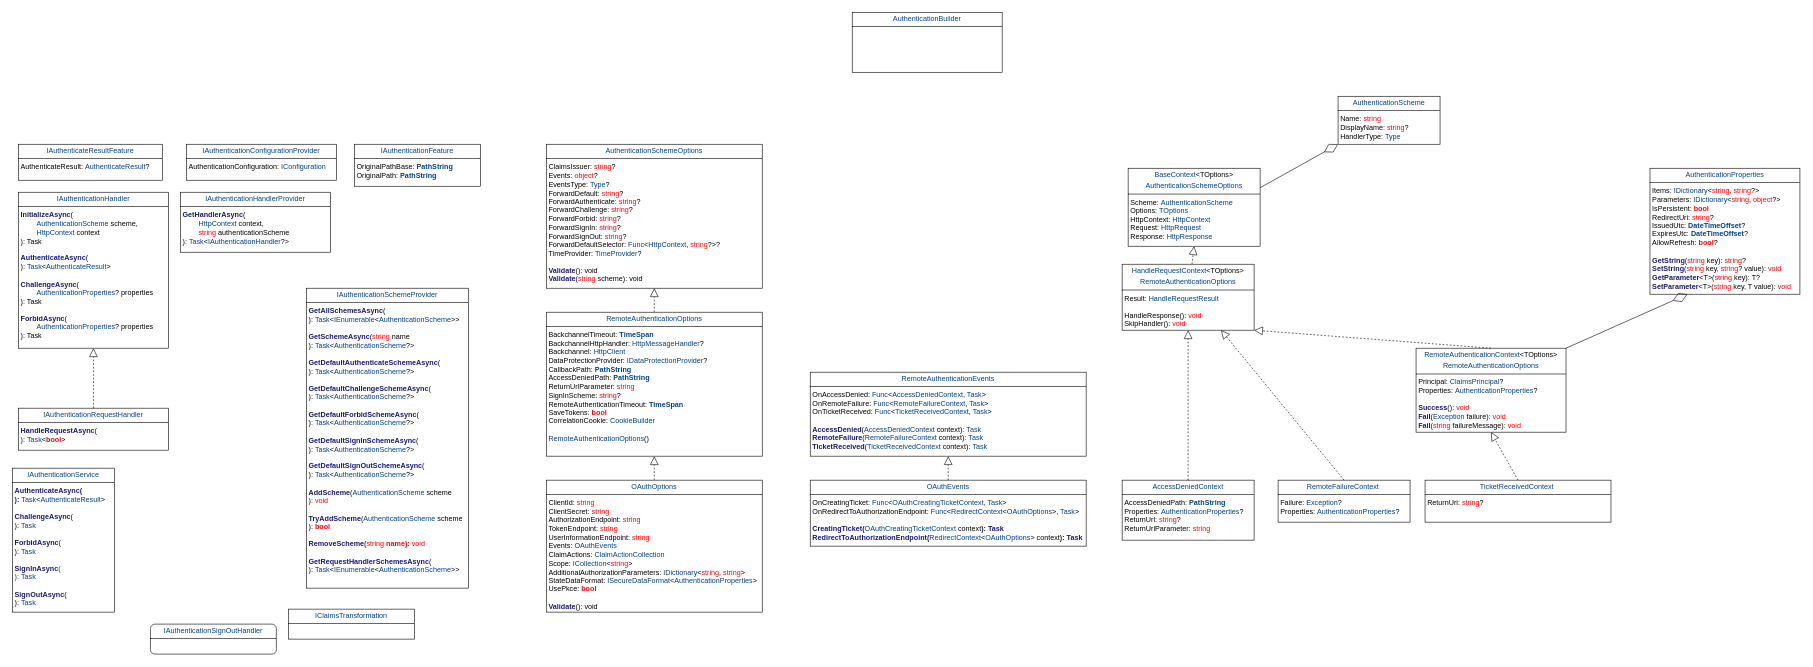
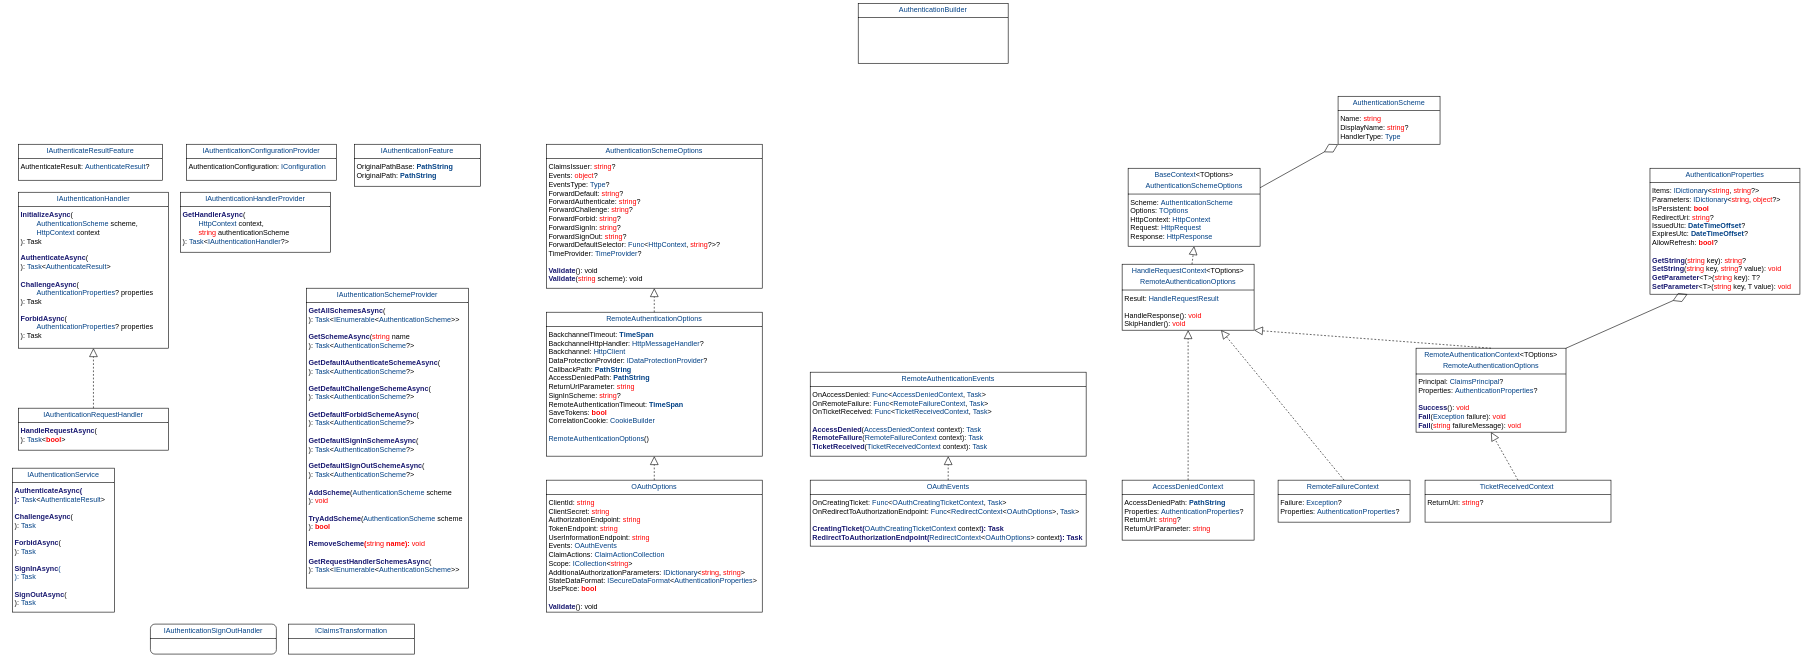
node "AuthenticationBuilder": moved (927, 42) -> (933, 33)
node "IClaimsTransformation": moved (351, 624) -> (351, 639)
